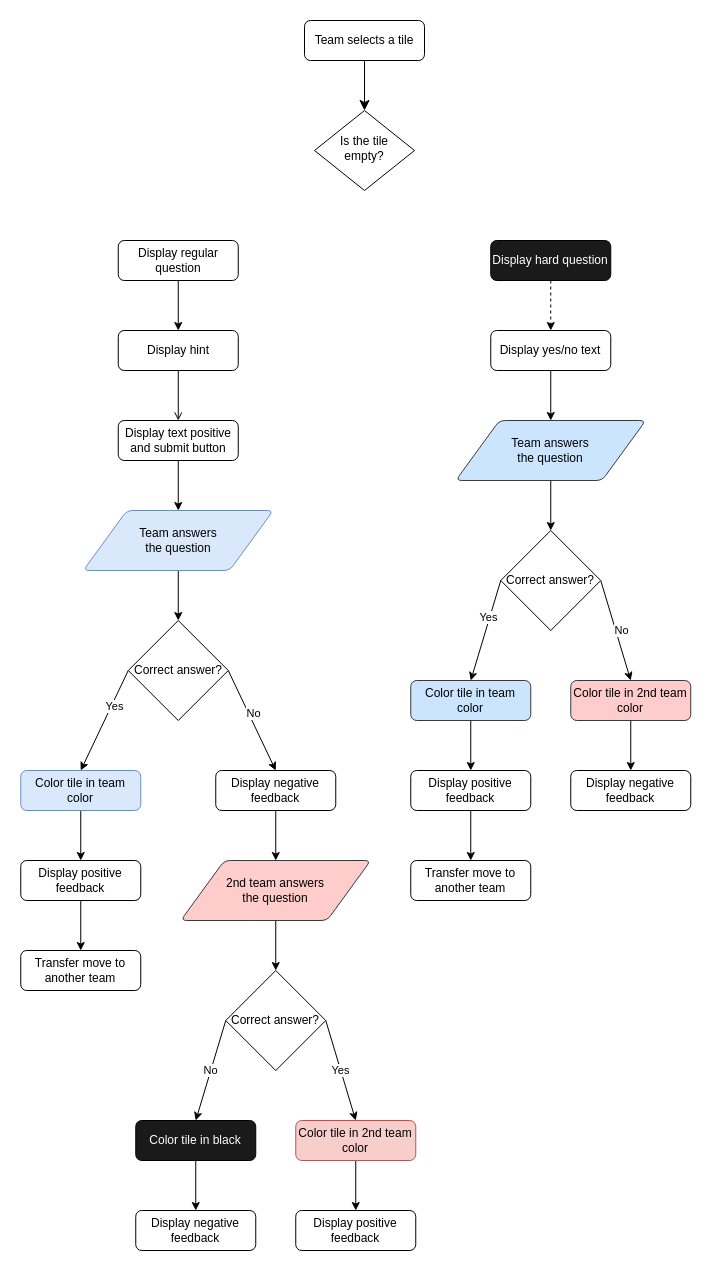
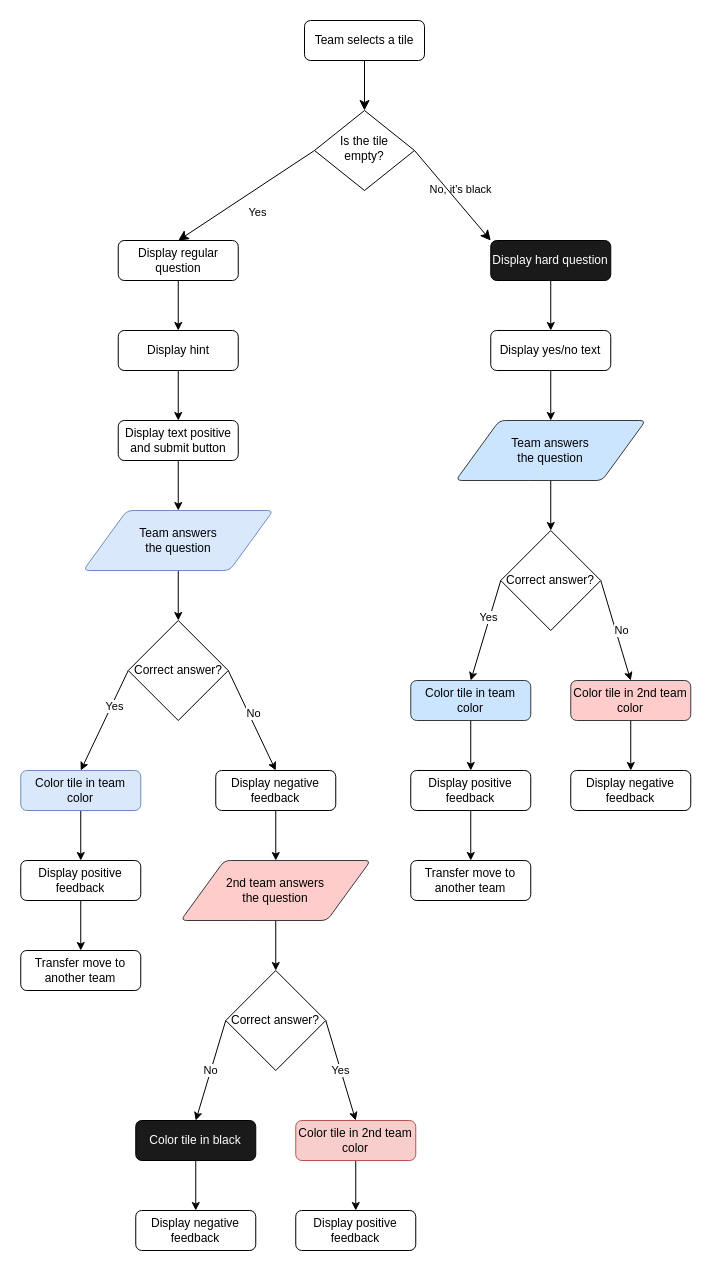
edge "Is the tile empty?" -> "Display regular question": added, label "Yes"
edge "Is the tile empty?" -> "Display hard question": added, label "No, it's black"
edge "Display hard question" -> "Display yes/no text": style dashed -> solid
edge "Display hint" -> "Display text positive and submit button": arrowhead open -> classic
